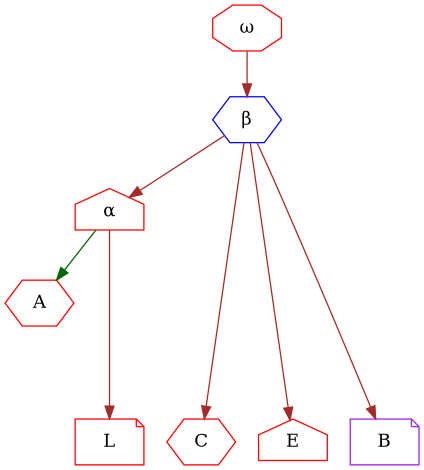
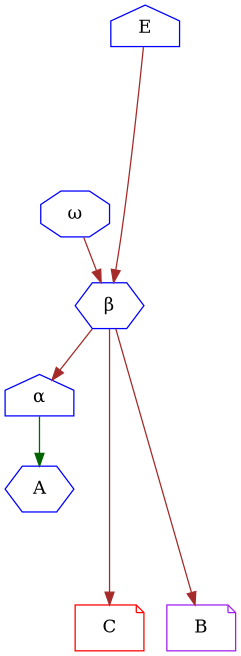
node "ω": color red -> blue
node "α": color red -> blue
edge "β" -> "E": reversed
node "A": color red -> blue
node "L": removed
node "C": shape hexagon -> note
node "E": color red -> blue
